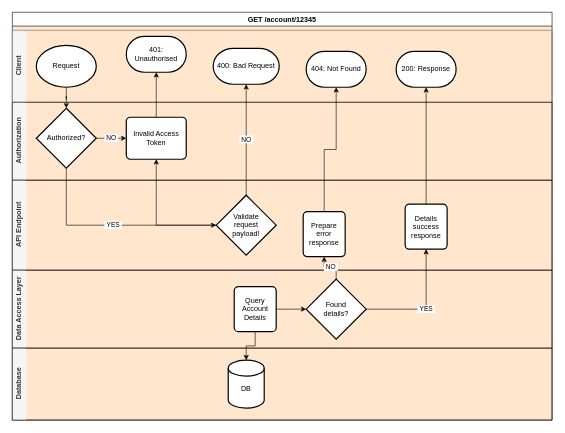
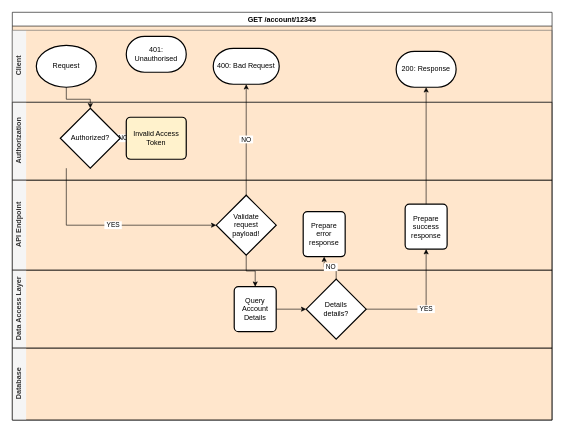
node "404: Not Found": removed
edge "Invalid Access Token" -> "401: Unauthorised": removed
node "Authorized?": moved (66, 138) -> (90, 138)
node "Invalid Access Token": fillcolor #ffffff -> #fff2cc
edge "Prepare error response" -> "404: Not Found": removed
edge "Validate request payload!" -> "Invalid Access Token": now "Validate request payload!" -> "Query Account Details"
node "Details success response": label "Details success response" -> "Prepare success response"
node "Found details?": label "Found details?" -> "Details details?"
edge "Query Account Details" -> "DB": removed
node "DB": removed
